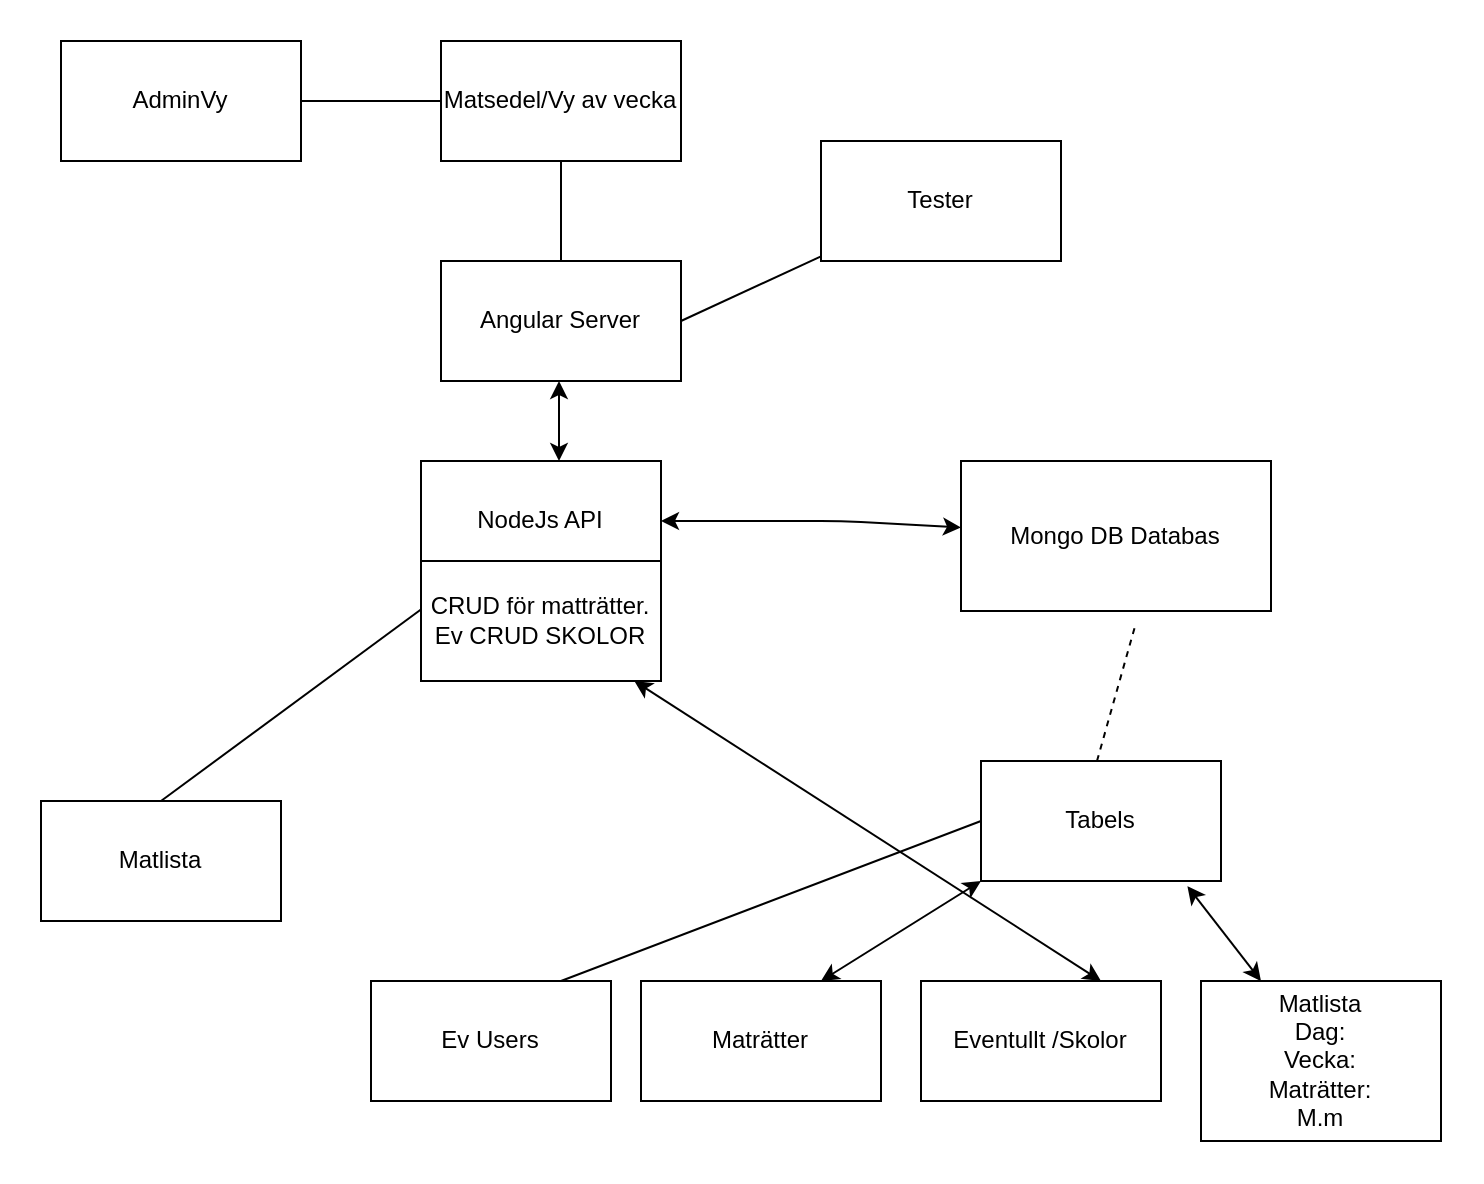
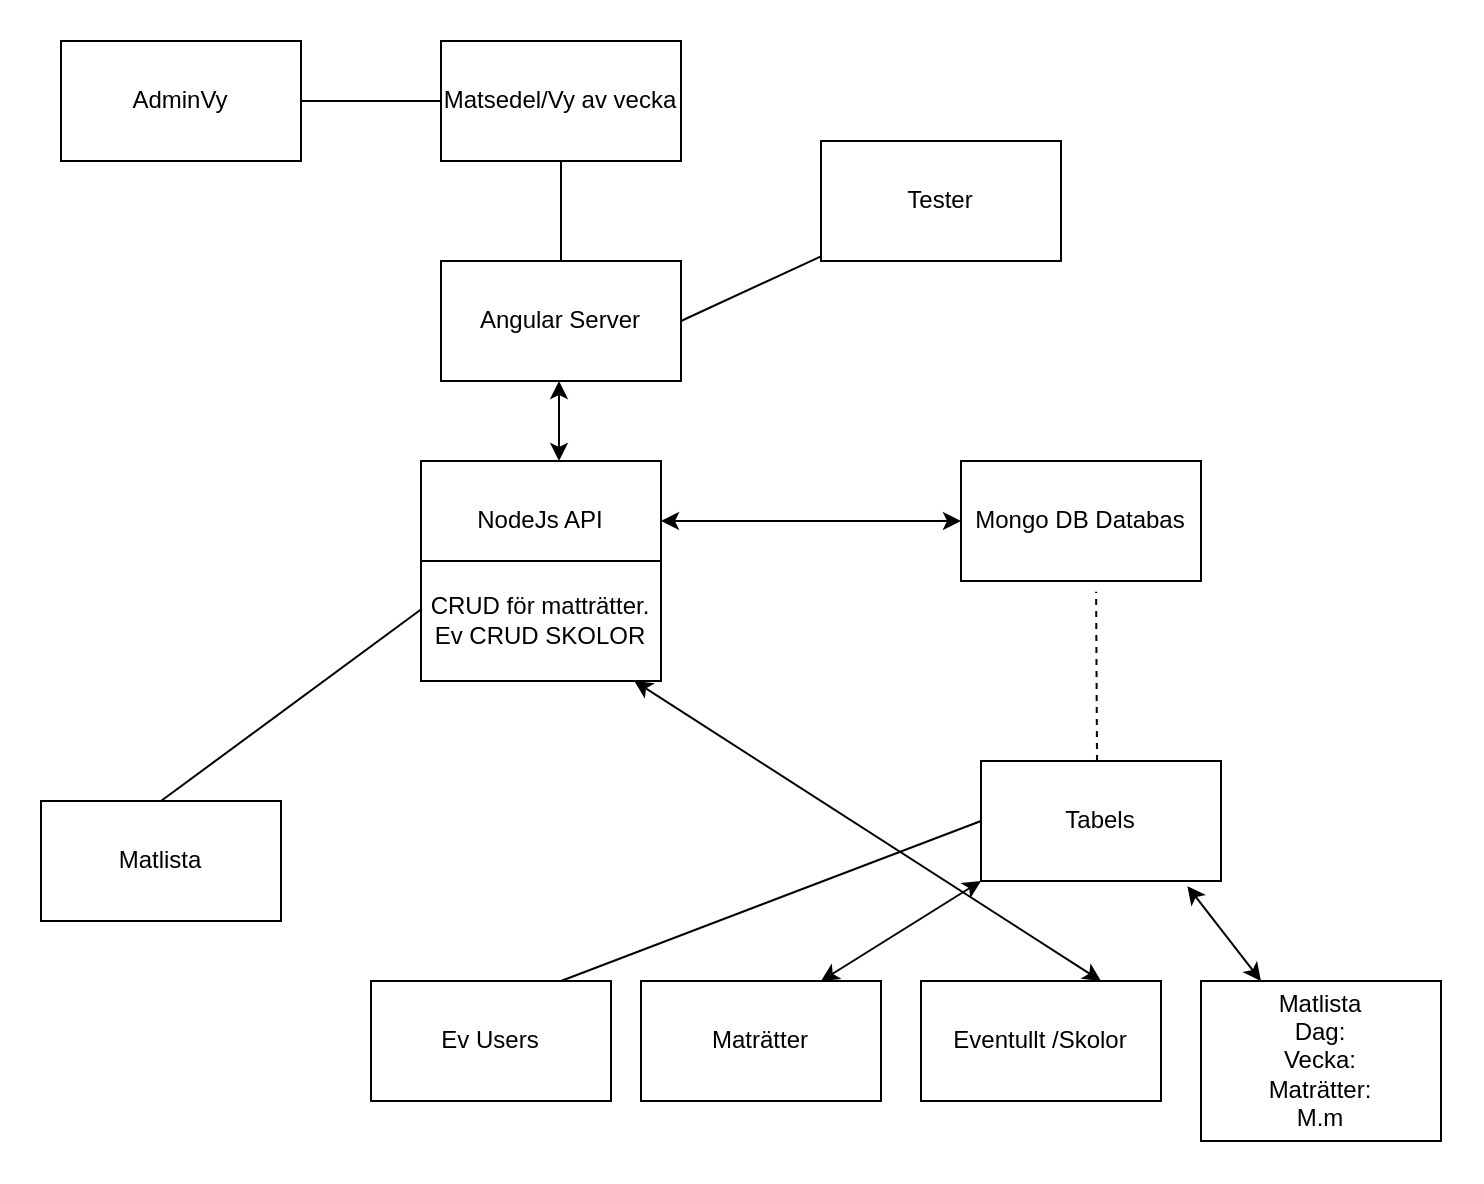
node "Mongo DB Databas": size 310x150 -> 240x120
